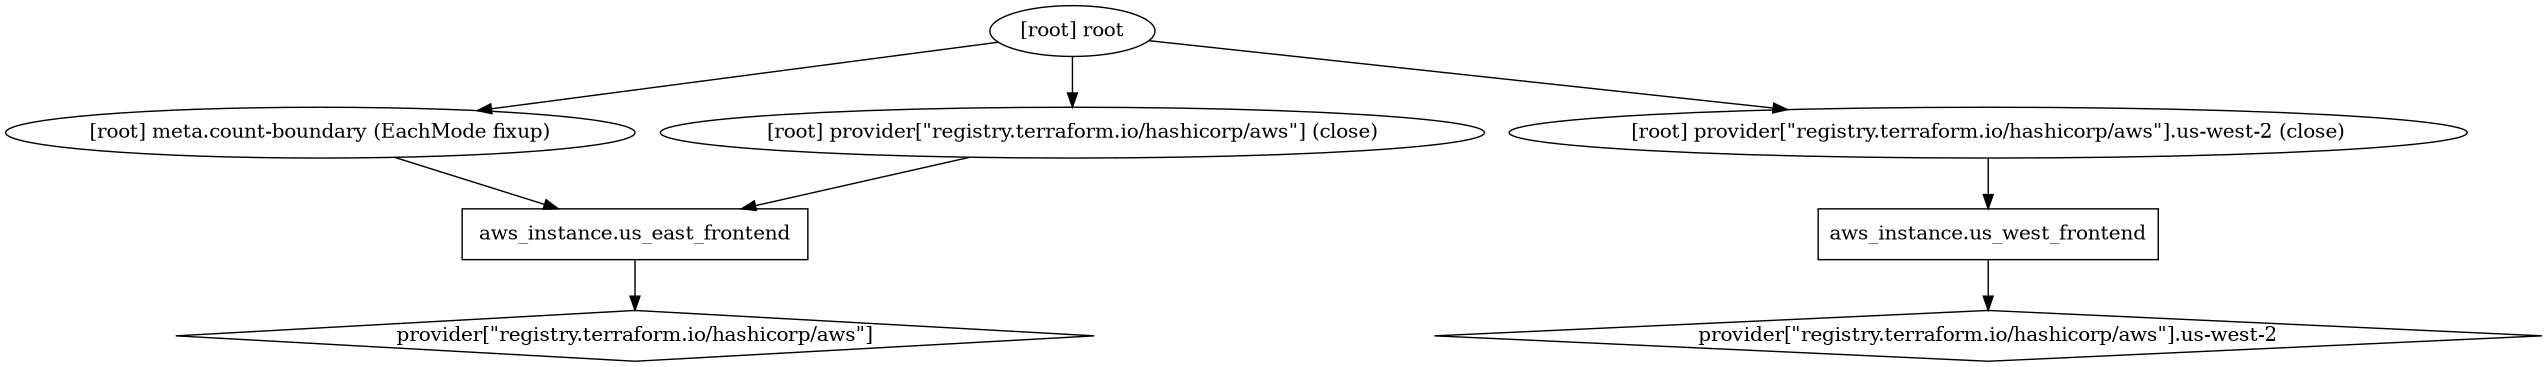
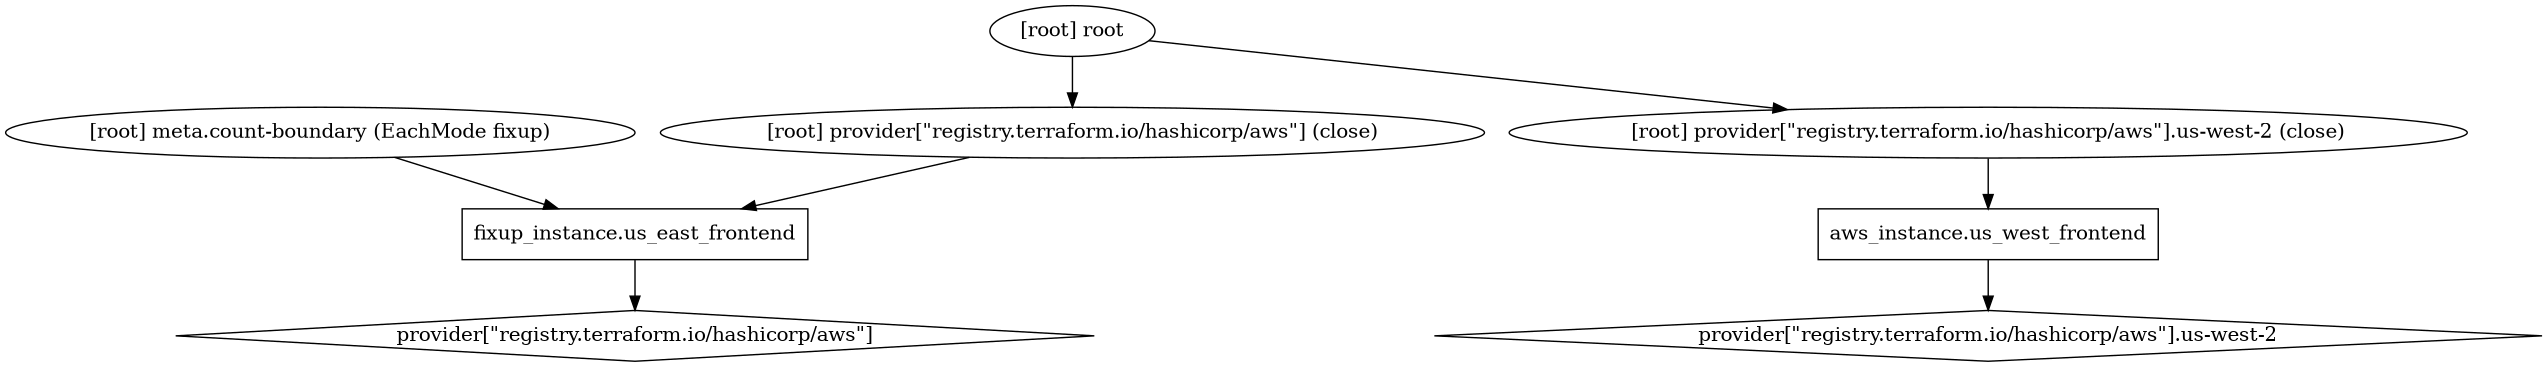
edge "[root] root" -> "[root] meta.count-boundary (EachMode fixup)": removed
node "aws_instance.us_east_frontend": label "aws_instance.us_east_frontend" -> "fixup_instance.us_east_frontend"
